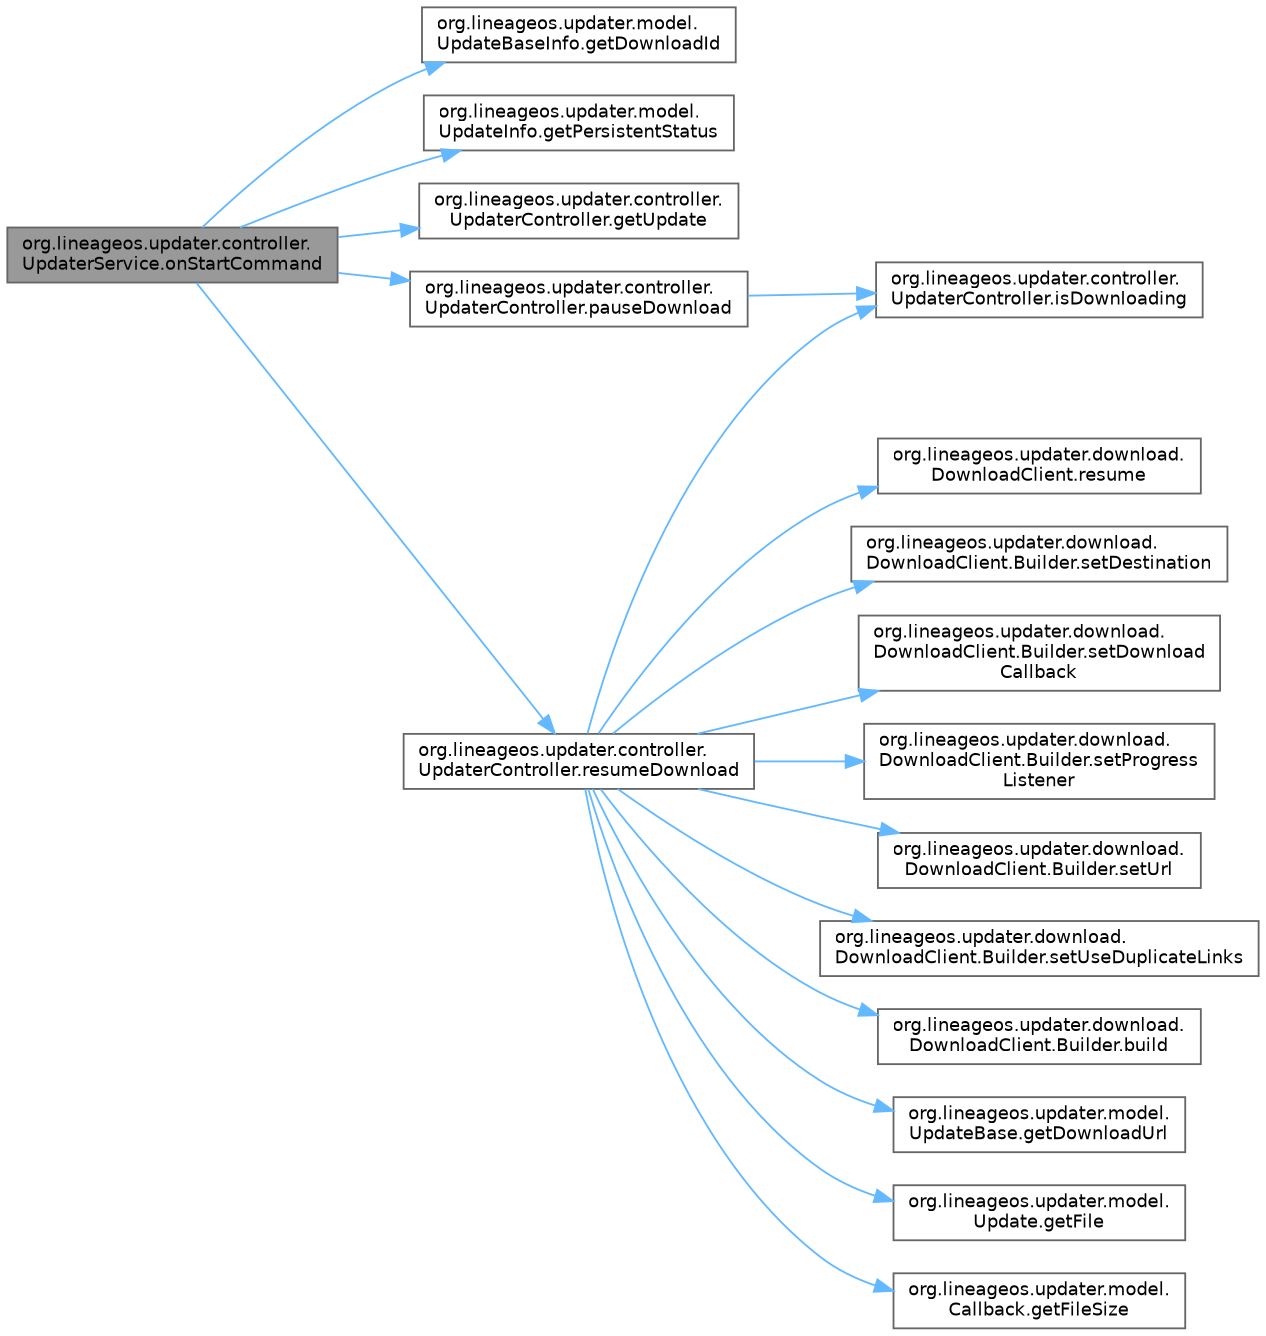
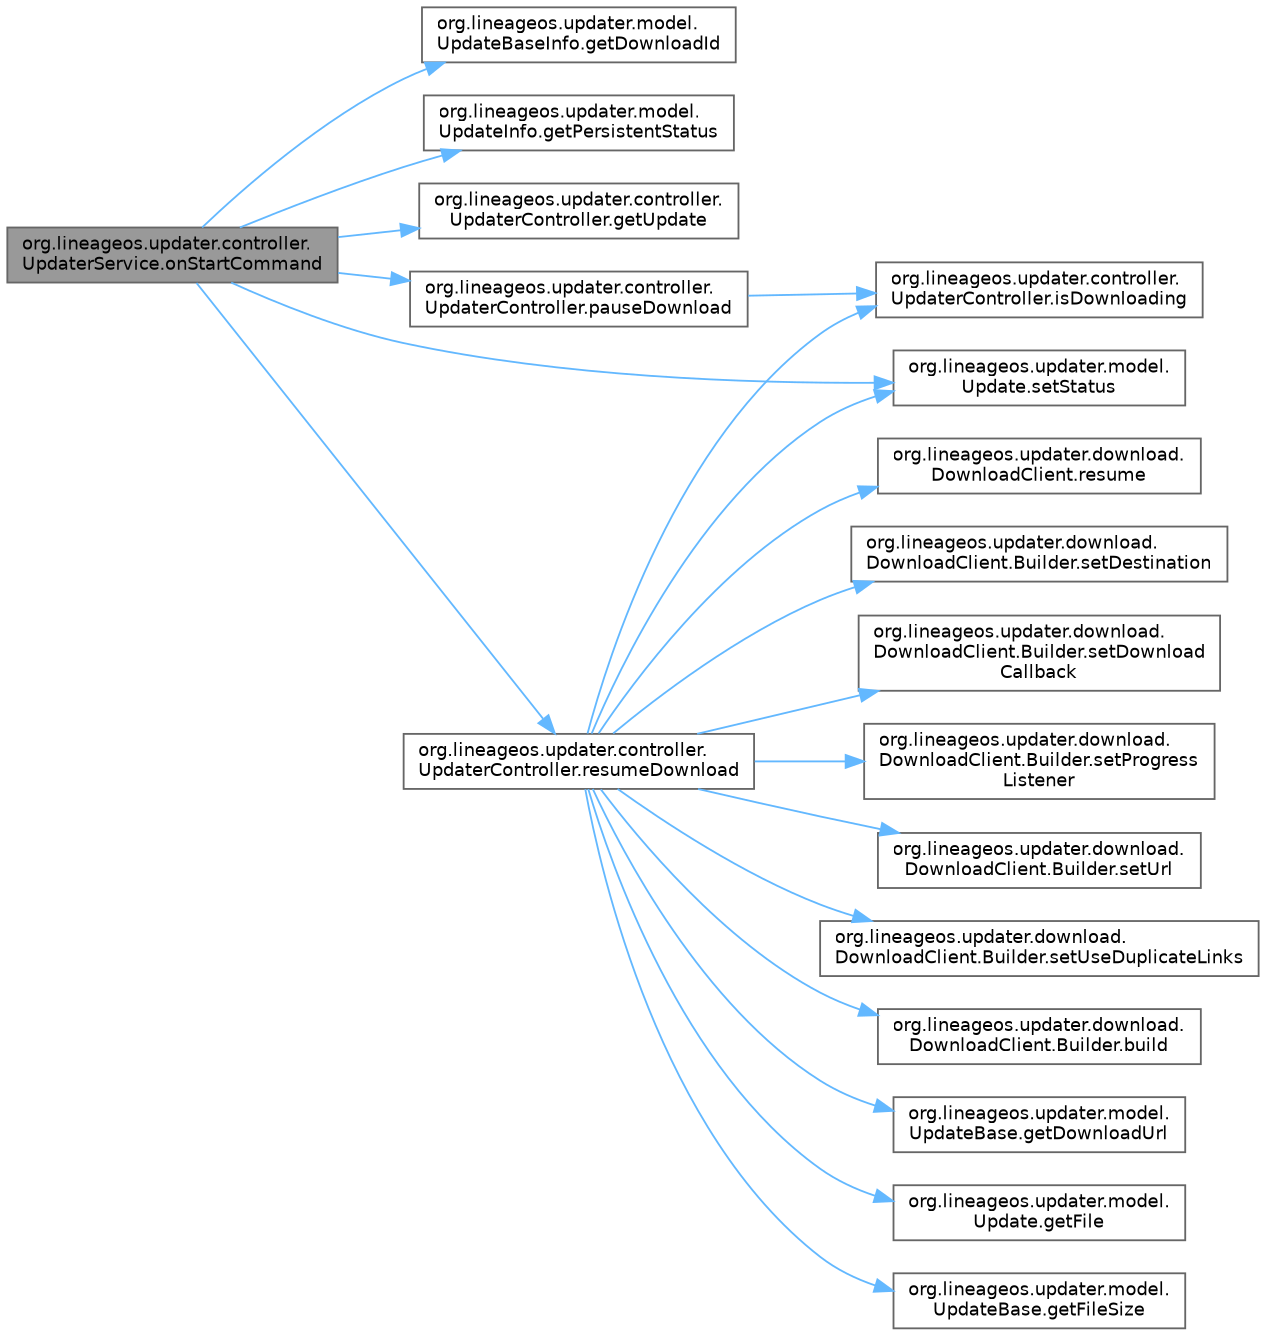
node "org.lineageos.updater.model. Update.setStatus": added
node "org.lineageos.updater.model. Callback.getFileSize": label "org.lineageos.updater.model. Callback.getFileSize" -> "org.lineageos.updater.model. UpdateBase.getFileSize"
